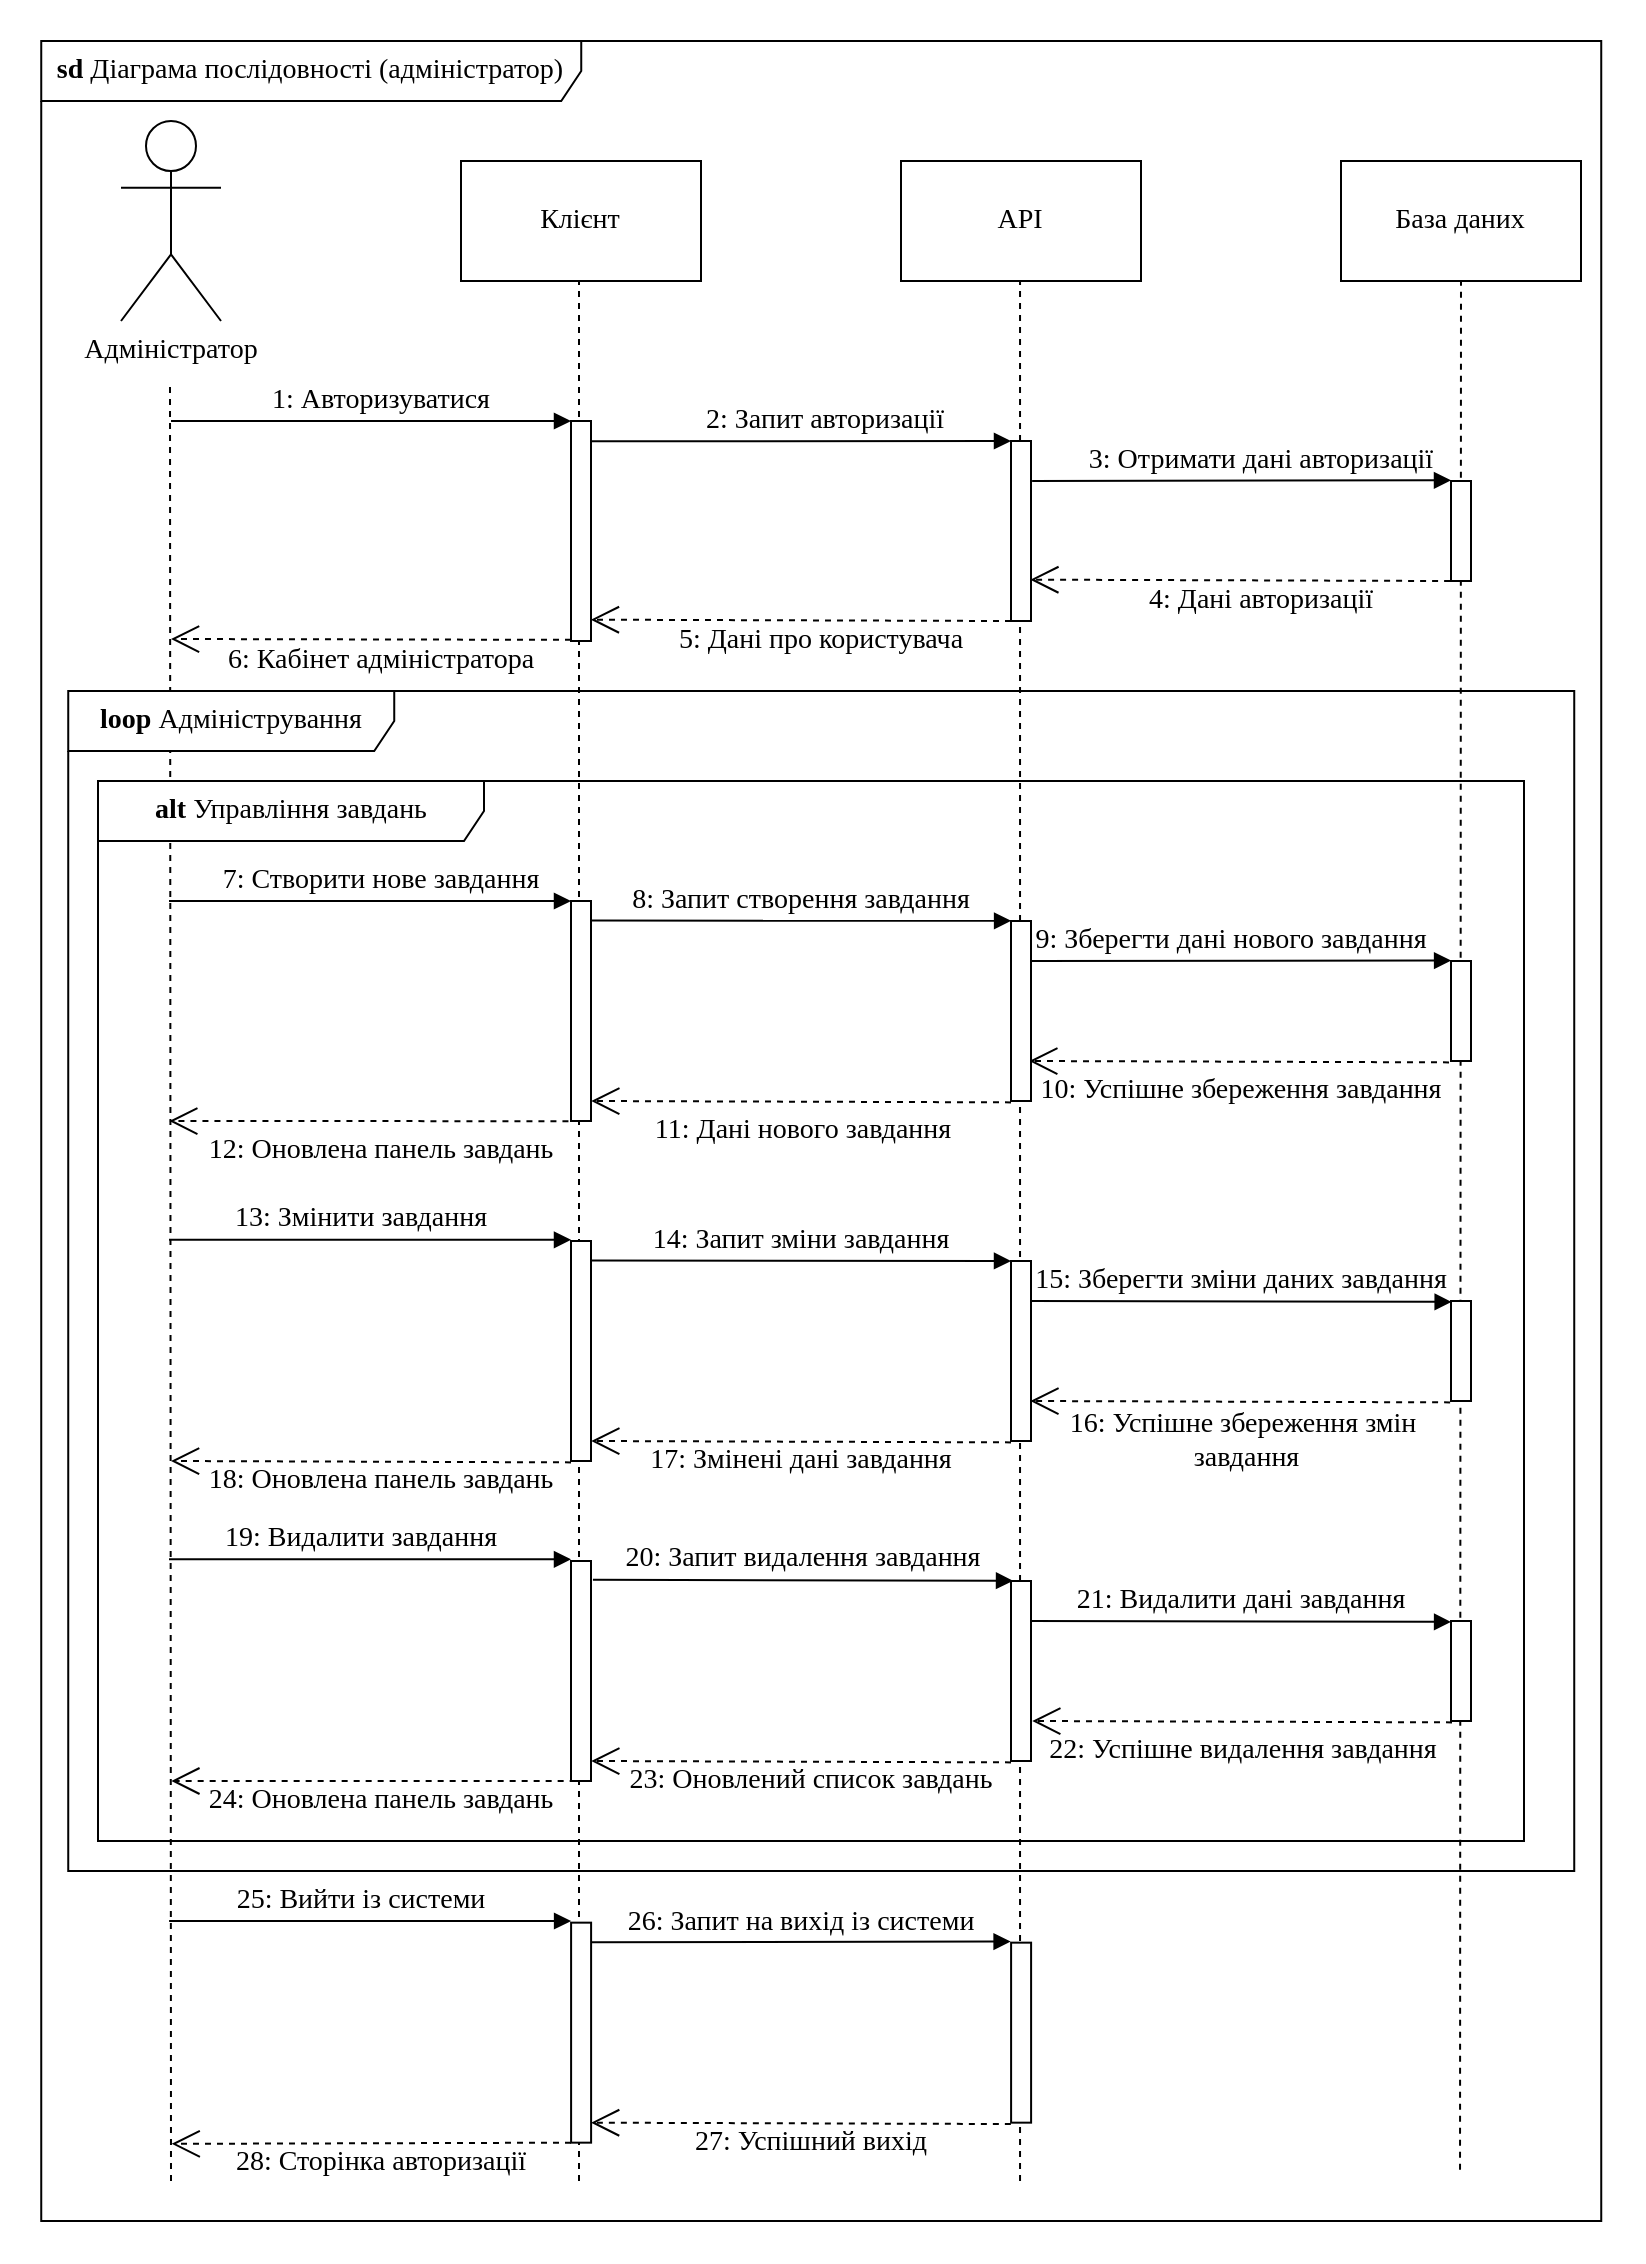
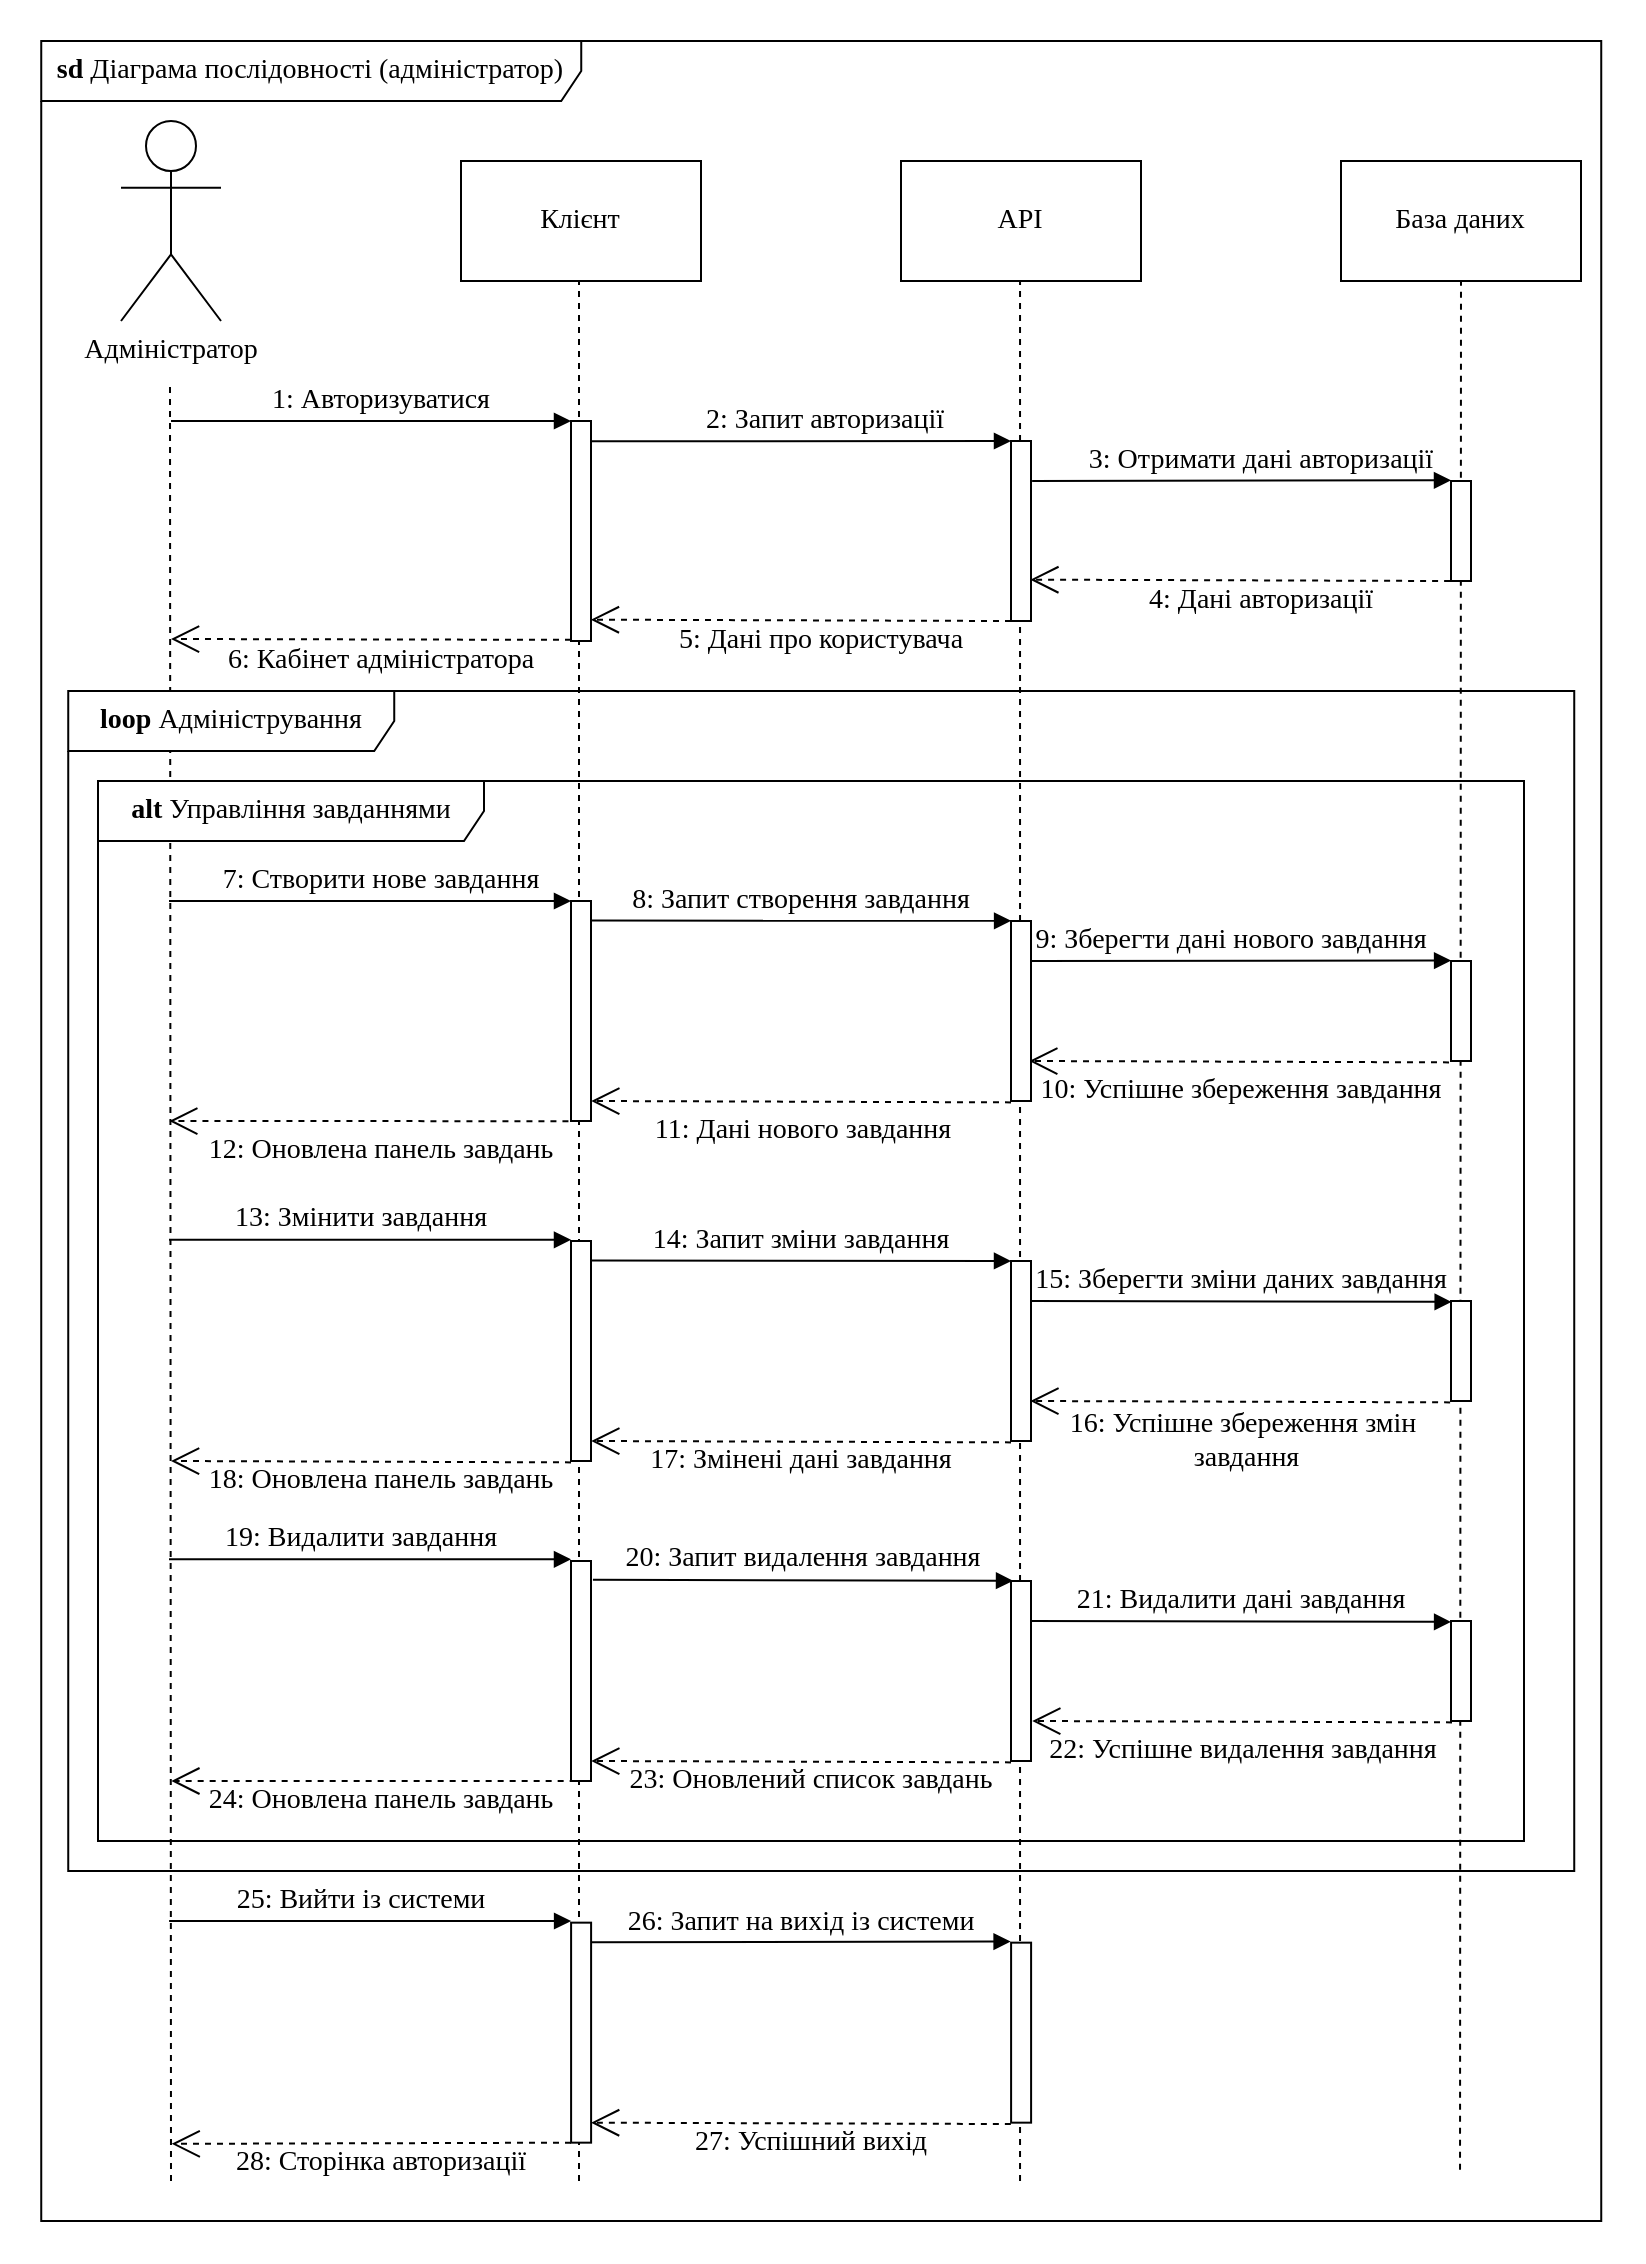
node "alt Управління завдань": label "alt Управління завдань" -> "alt Управління завданнями"
